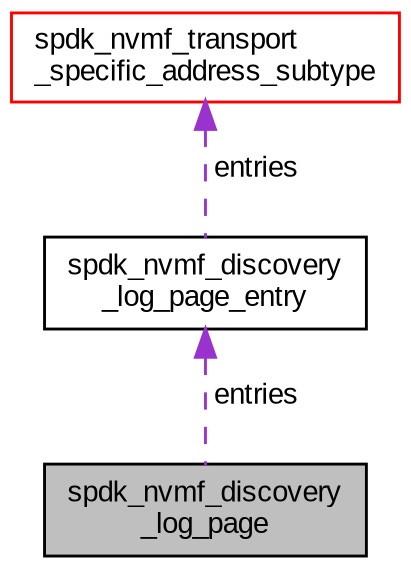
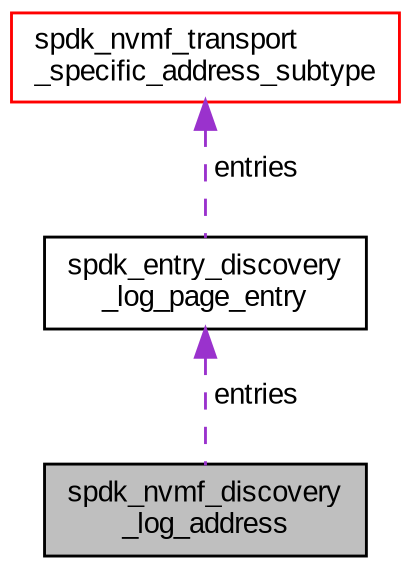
node "spdk_nvmf_discovery _log_page_entry": label "spdk_nvmf_discovery _log_page_entry" -> "spdk_entry_discovery _log_page_entry"
node "spdk_nvmf_discovery _log_page": label "spdk_nvmf_discovery _log_page" -> "spdk_nvmf_discovery _log_address"
